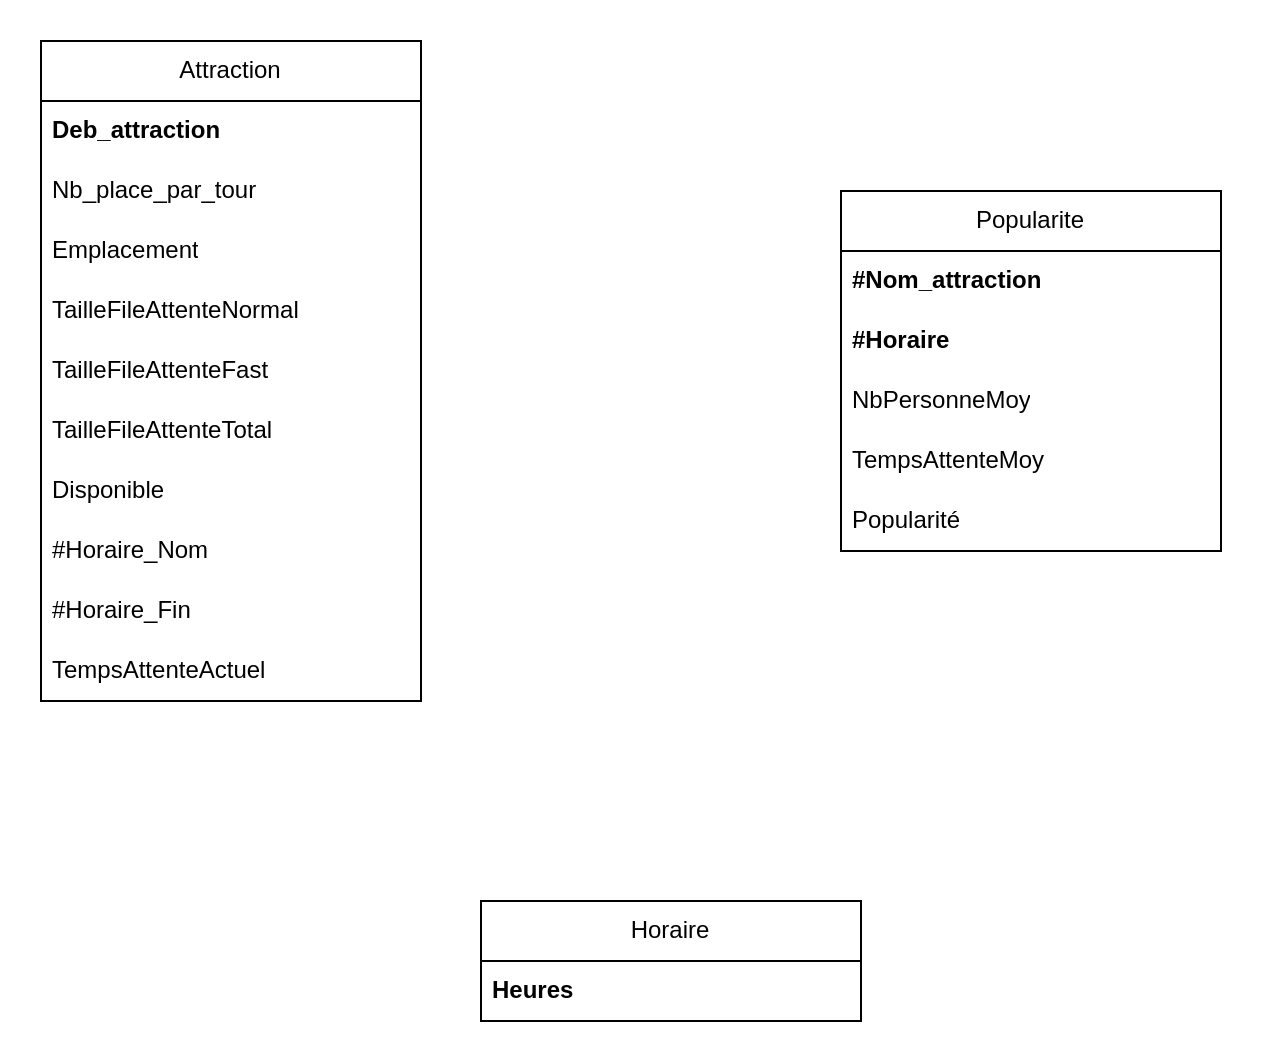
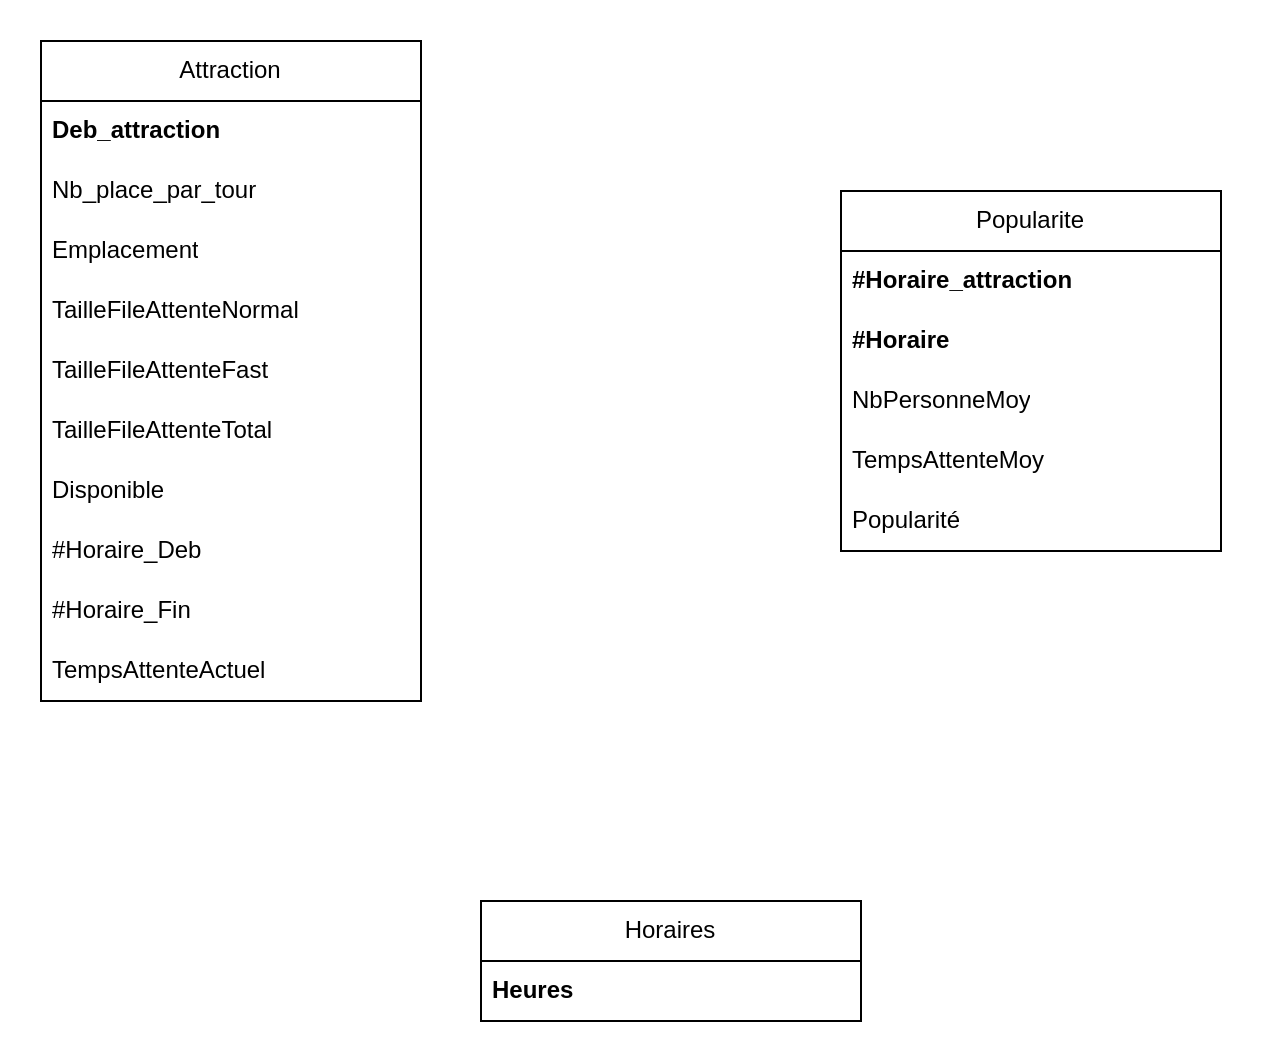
node "#Nom_attraction": label "#Nom_attraction" -> "#Horaire_attraction"
node "#Horaire_Nom": label "#Horaire_Nom" -> "#Horaire_Deb"
node "Horaire": label "Horaire" -> "Horaires"
